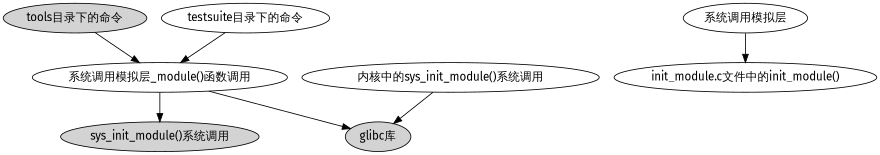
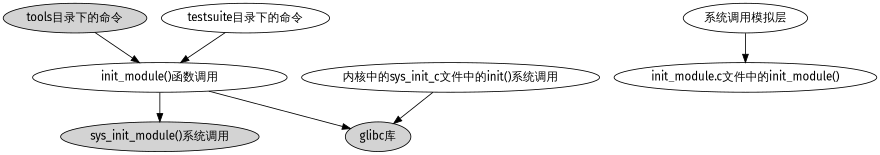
node "系统调用模拟层_module()函数调用": label "系统调用模拟层_module()函数调用" -> "init_module()函数调用"
node "内核中的sys_init_module()系统调用": label "内核中的sys_init_module()系统调用" -> "内核中的sys_init_c文件中的init()系统调用"
